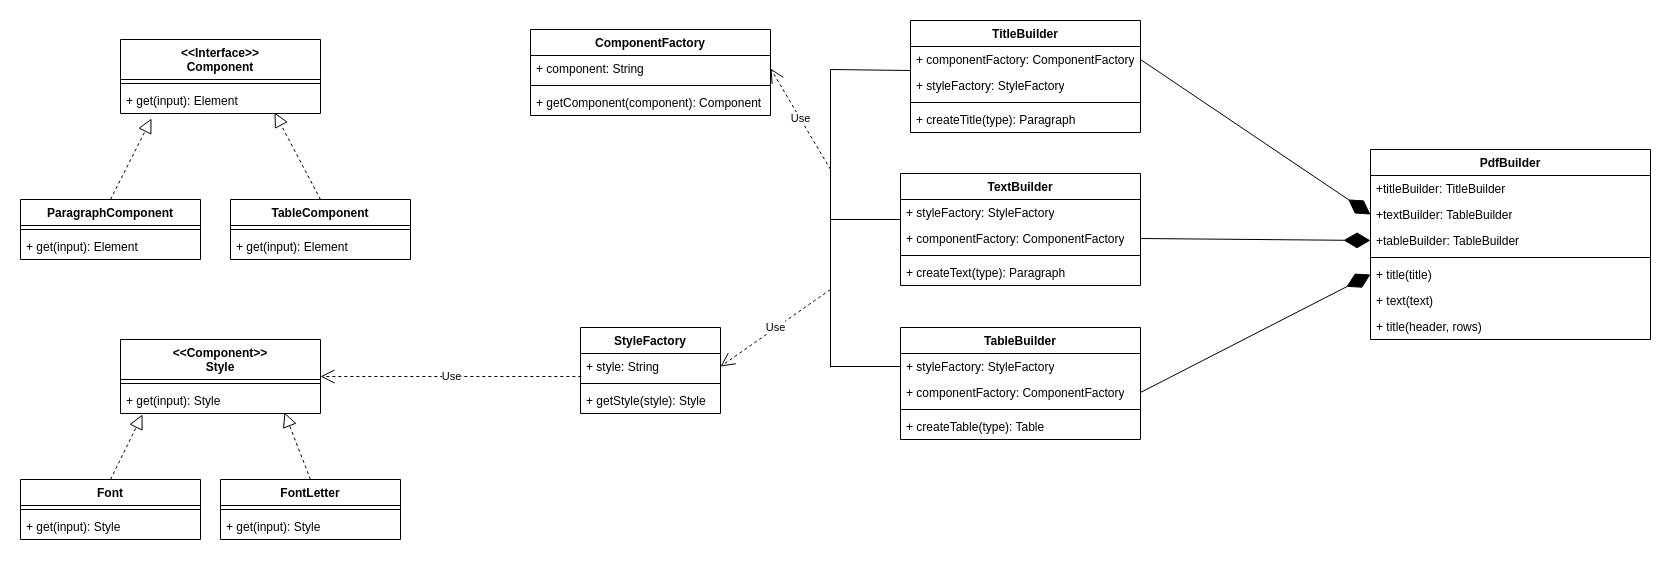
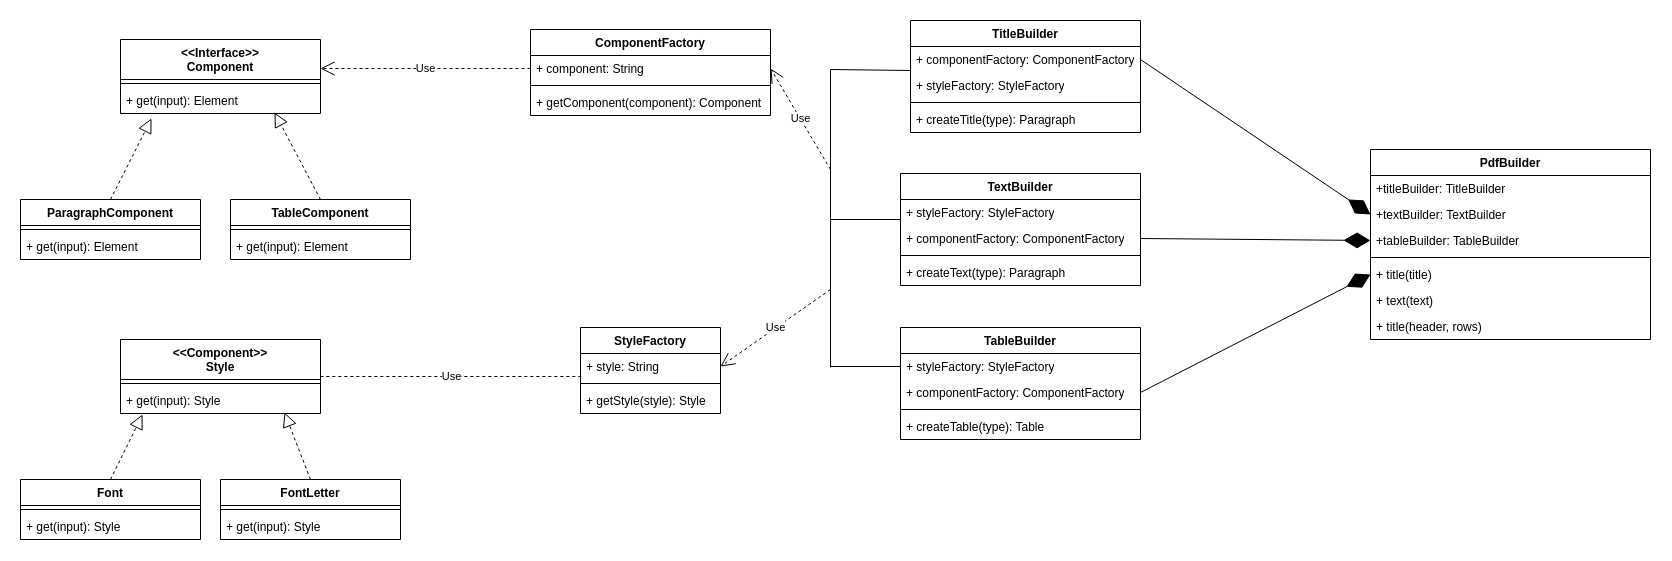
edge "+ component: String" -> "<<Interface>> Component": added, label "Use"
node "+textBuilder: TableBuilder": label "+textBuilder: TableBuilder" -> "+textBuilder: TextBuilder"
edge "+ style: String" -> "<<Component>> Style": arrowhead open -> none
